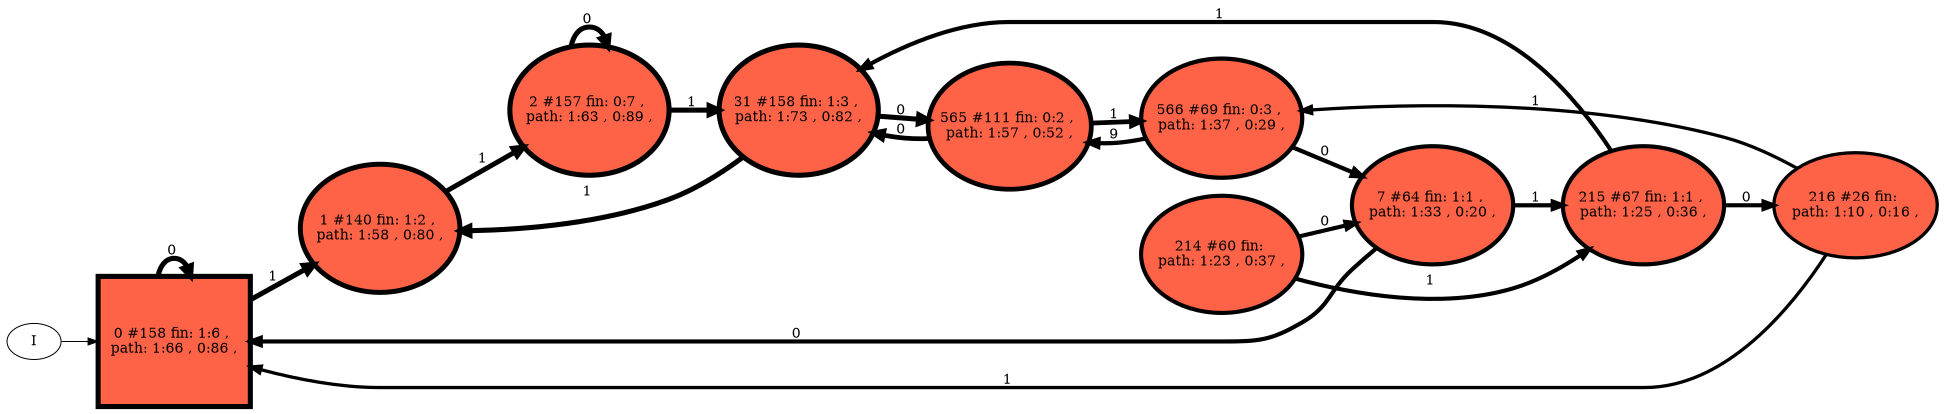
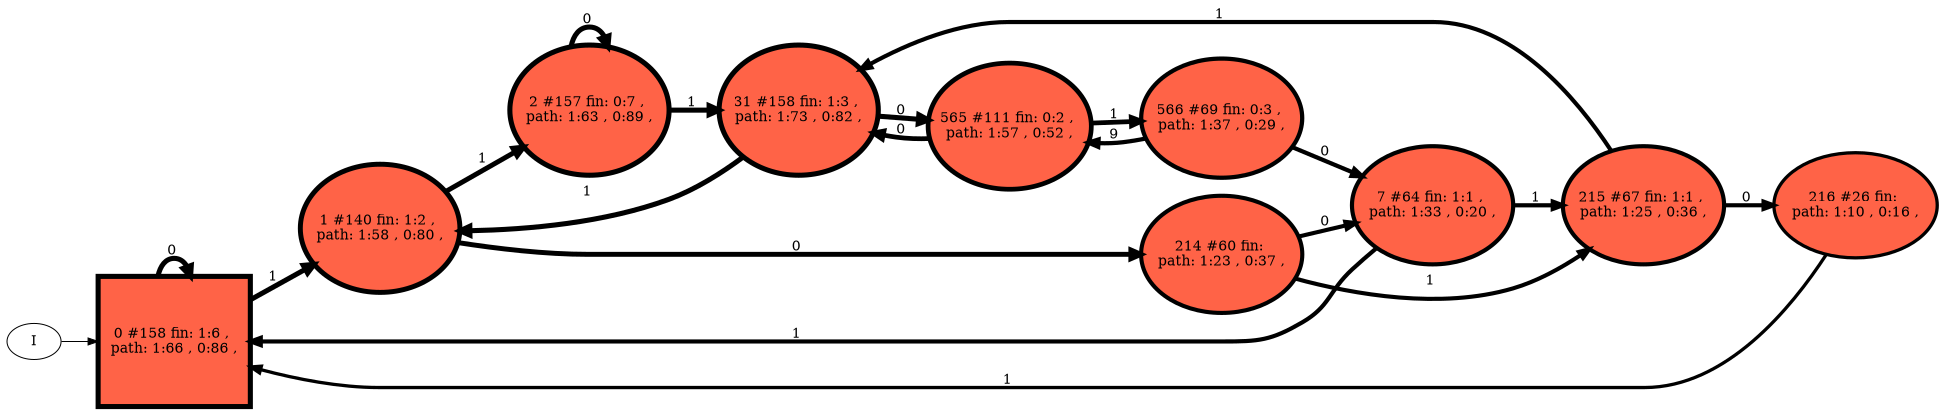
edge "216 #26 fin: path: 1:10 , 0:16 ," -> "566 #69 fin: 0:3 , path: 1:37 , 0:29 ,": removed, label "1"
edge "1 #140 fin: 1:2 , path: 1:58 , 0:80 ," -> "214 #60 fin: path: 1:23 , 0:37 ,": added, label "0"
edge "7 #64 fin: 1:1 , path: 1:33 , 0:20 ," -> "0 #158 fin: 1:6 , path: 1:66 , 0:86 ,": label "0 " -> "1 "
